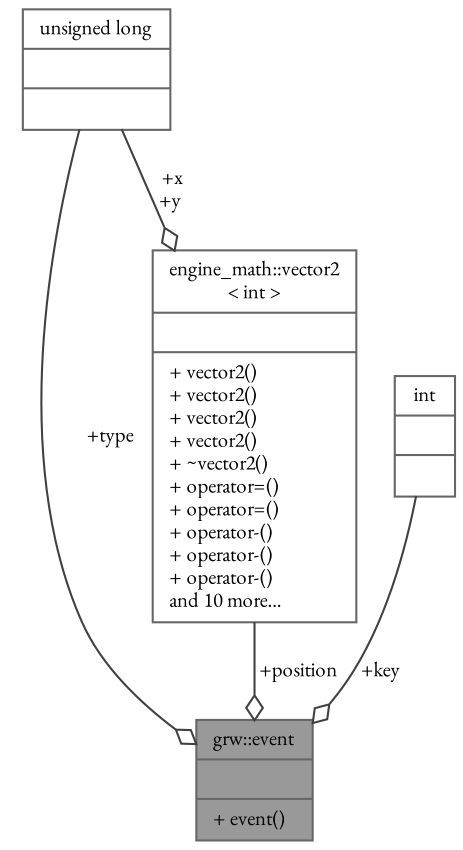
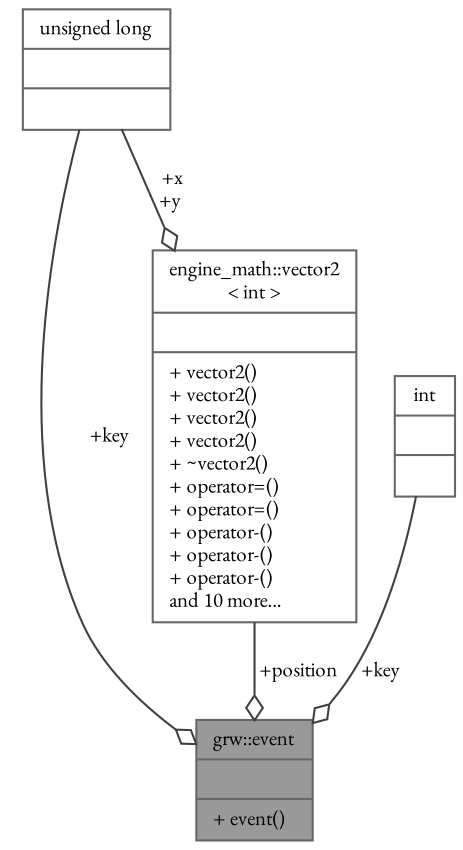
edge "unsigned long" -> "grw::event": label " +type" -> " +key"
